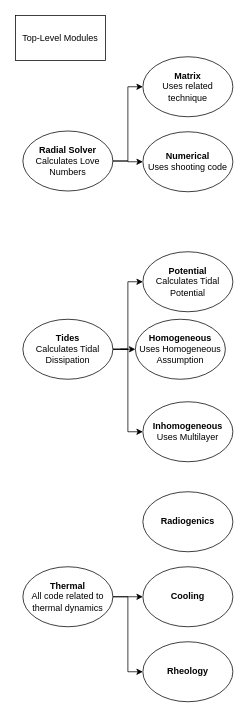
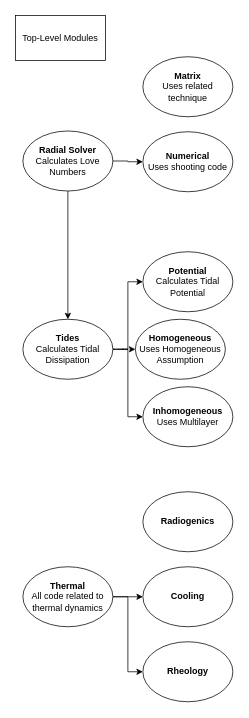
edge "Radial Solver Calculates Love Numbers" -> "Matrix Uses related technique": now "Radial Solver Calculates Love Numbers" -> "Tides Calculates Tidal Dissipation"
edge "Tides Calculates Tidal Dissipation" -> "Homogeneous Uses Homogeneous Assumption": style solid -> dashed
node "Inhomogeneous Uses Multilayer": moved (188, 432) -> (188, 417)
